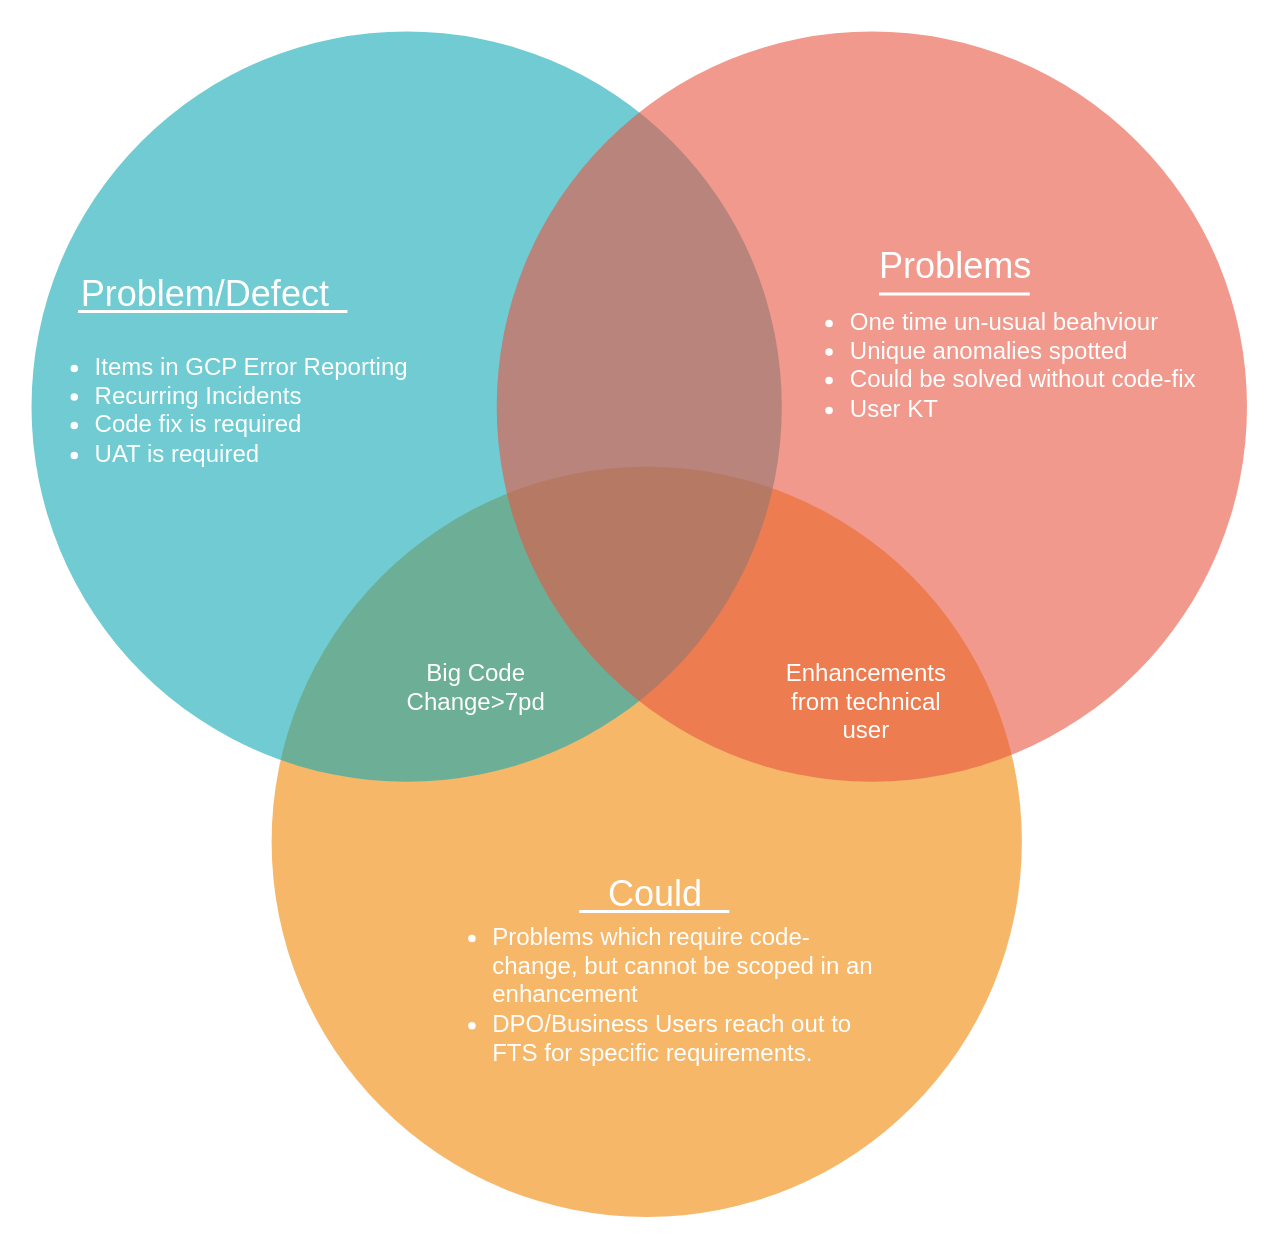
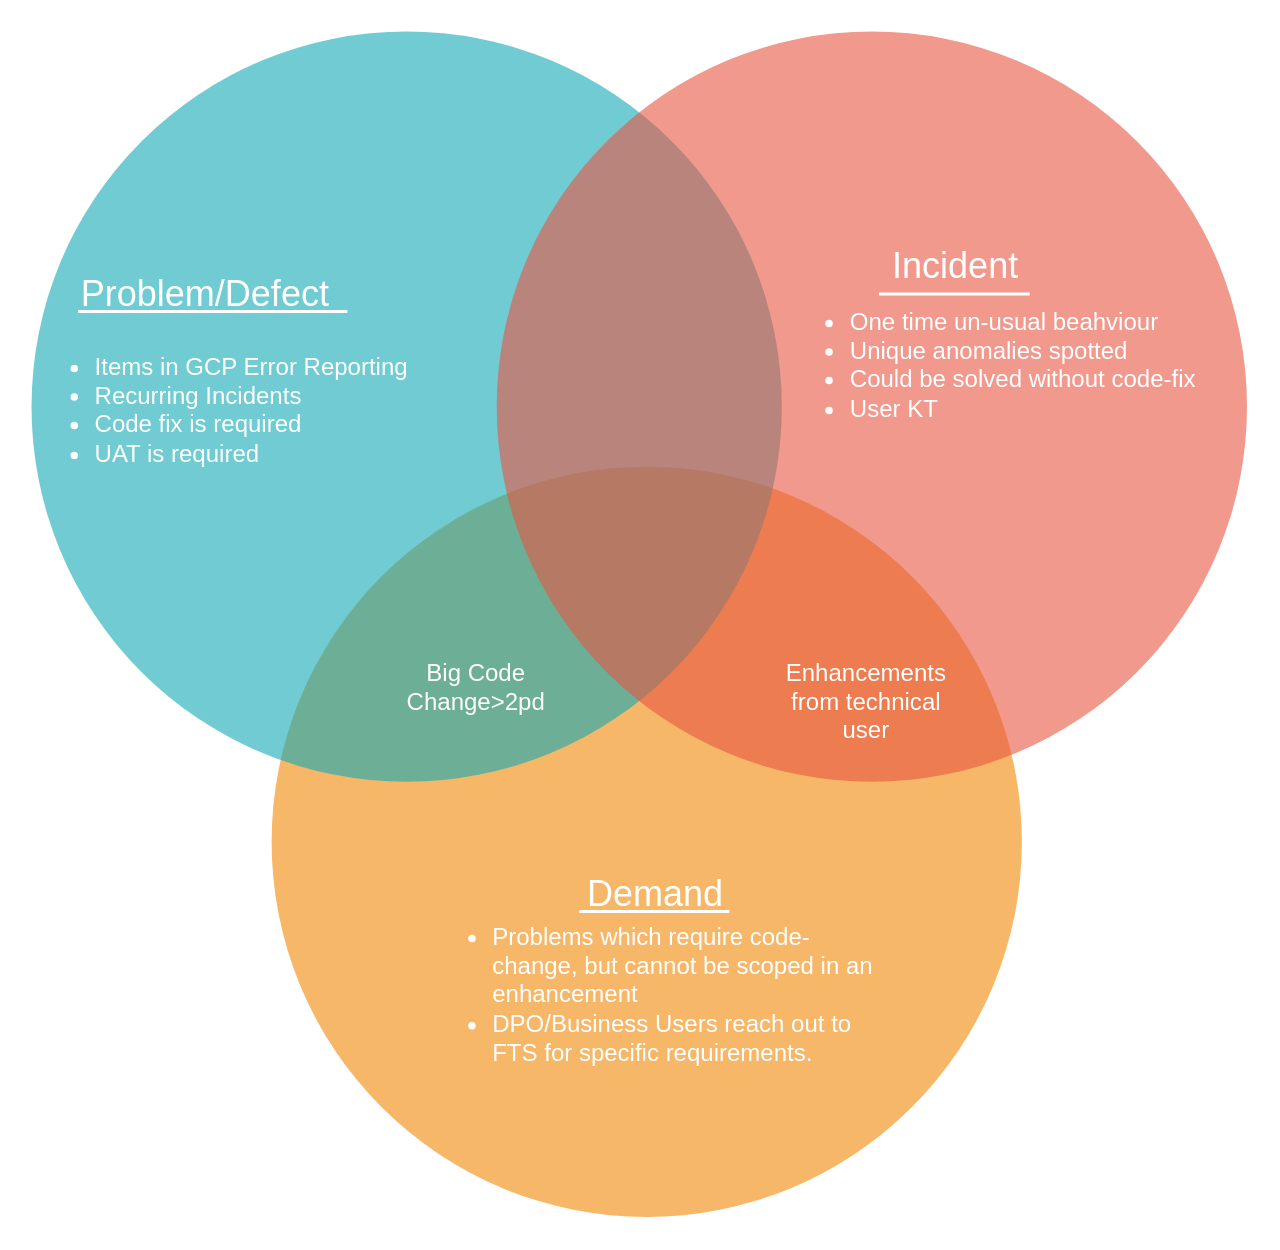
node "Problems": label "Problems" -> "Incident"
node "Big Code Change>7pd": label "Big Code Change>7pd" -> "Big Code Change>2pd"
node "Could": label "Could" -> "Demand"
